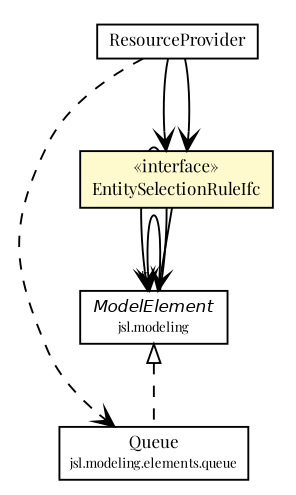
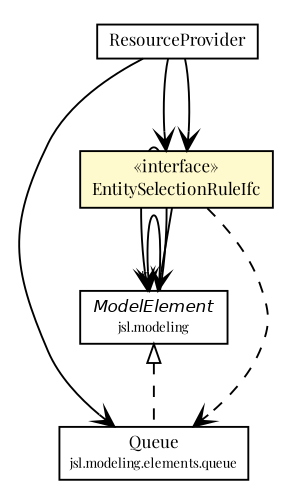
edge "ResourceProvider" -> "Queue": style dashed -> solid
edge "EntitySelectionRuleIfc" -> "Queue": added
